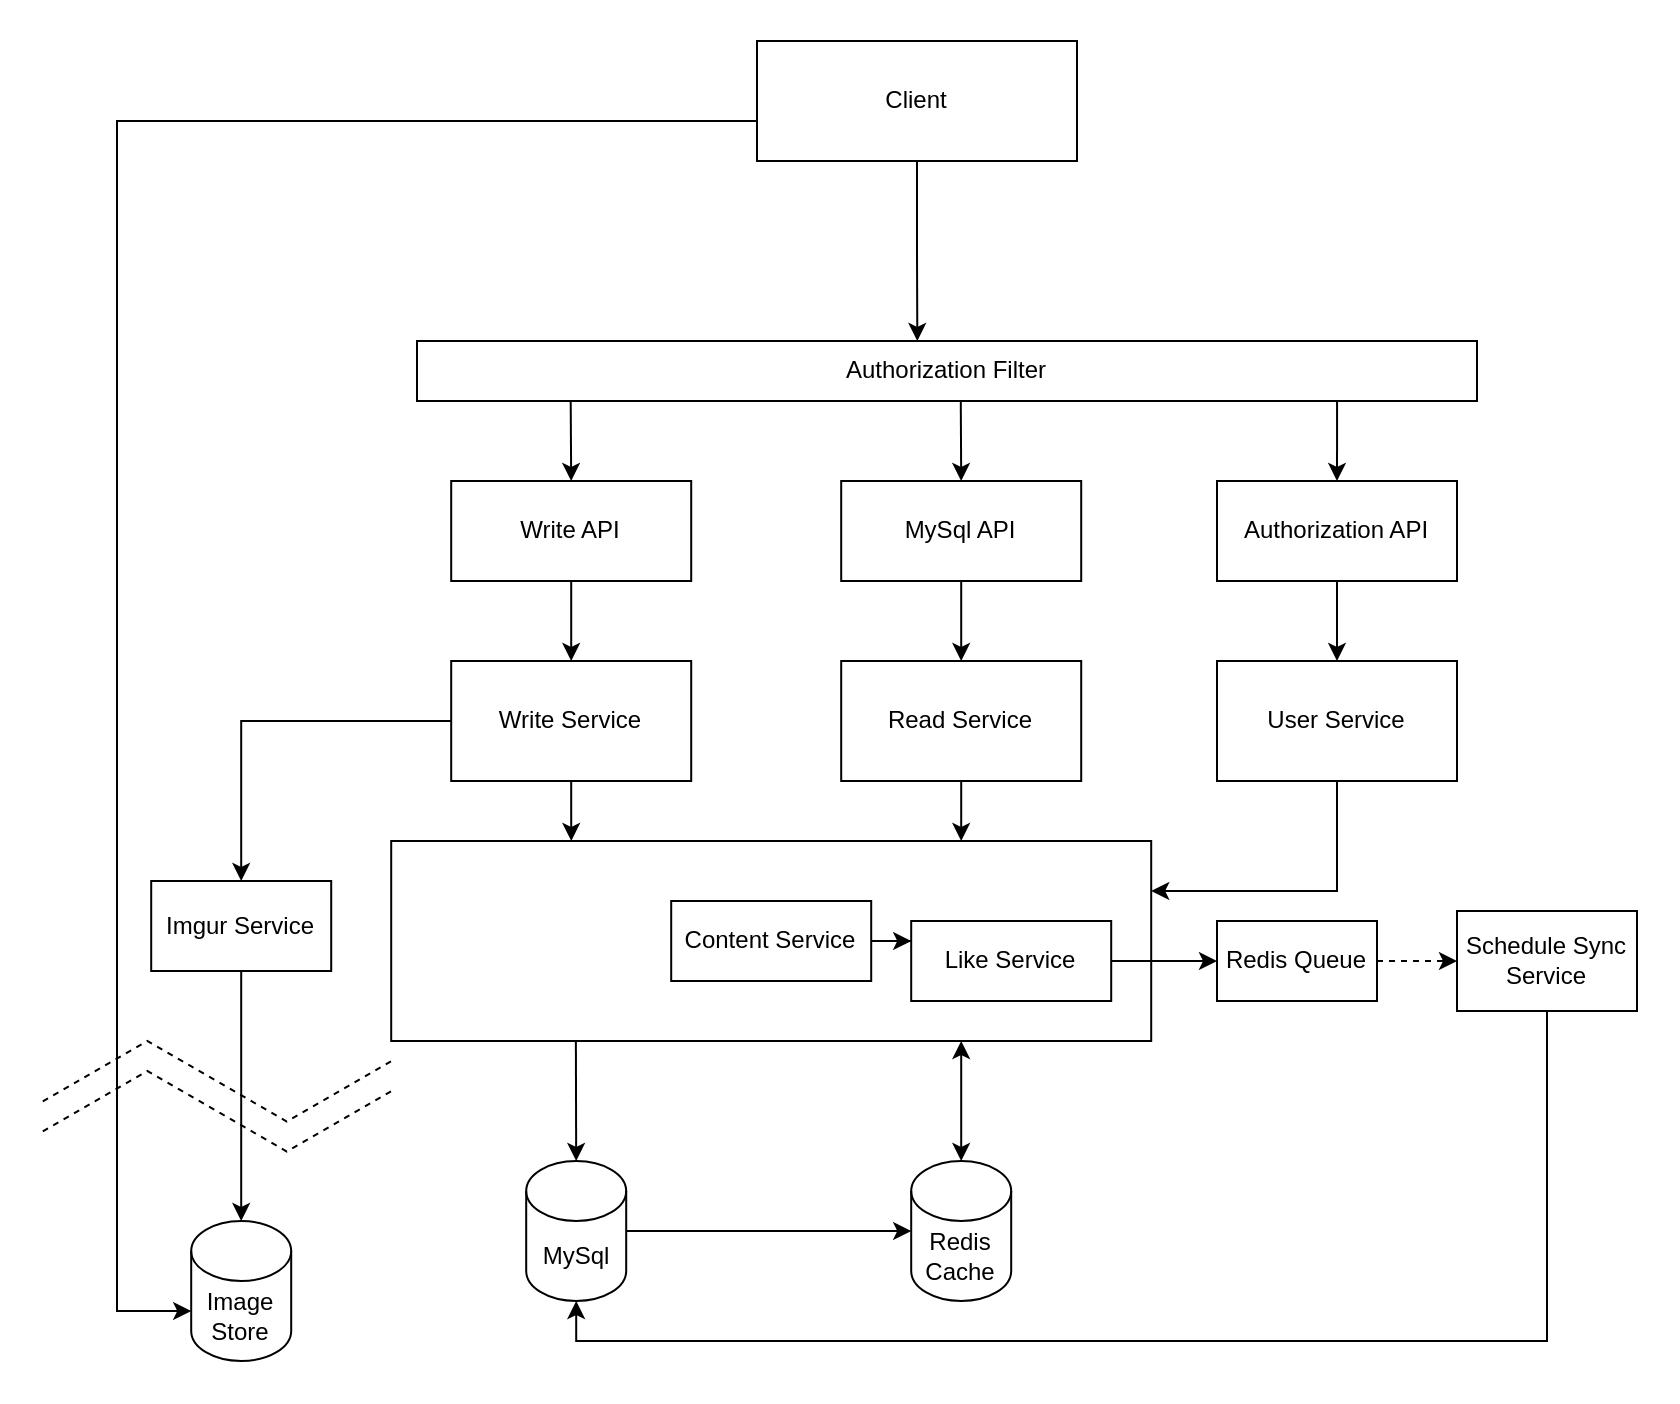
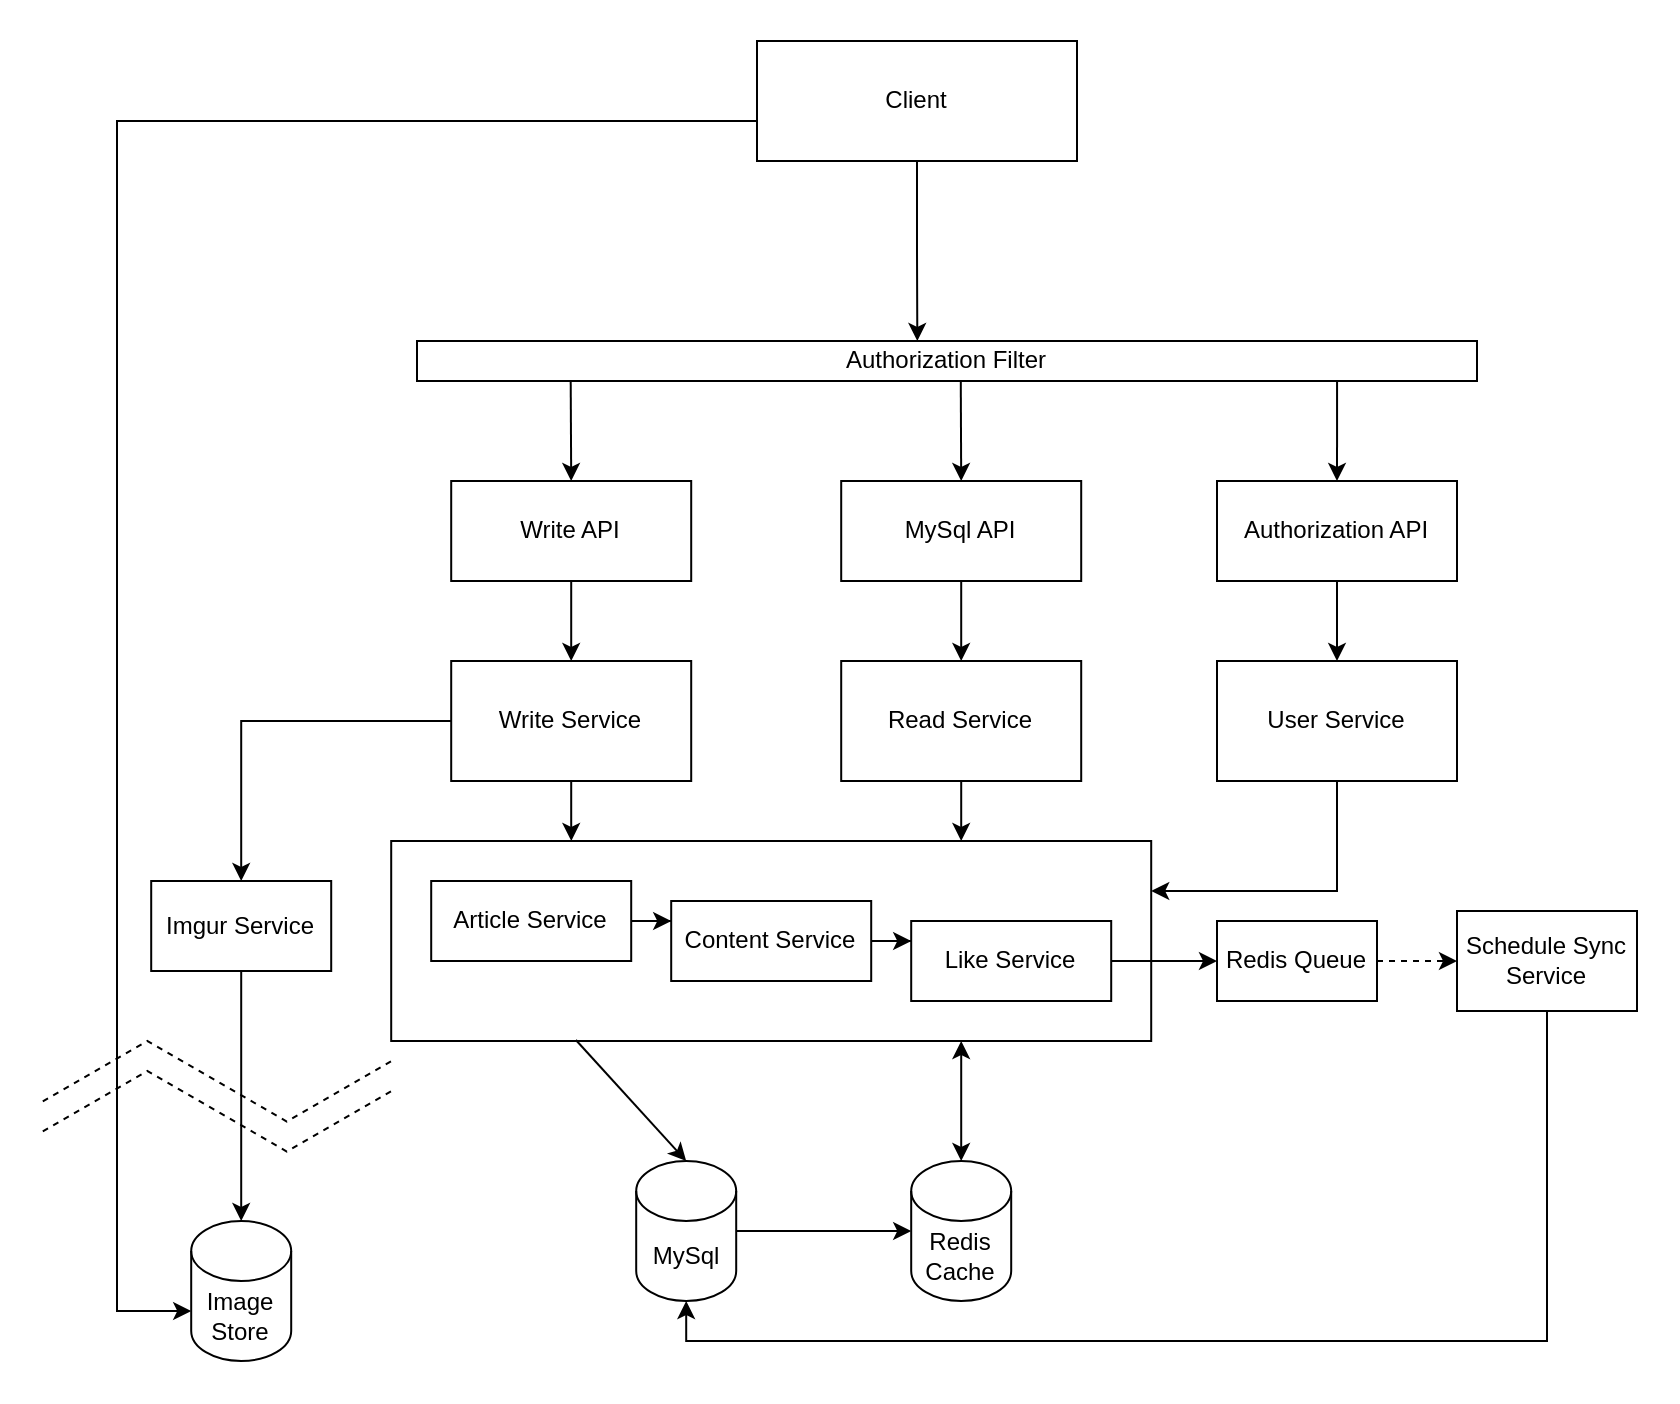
node "Authorization Filter": size 1060x60 -> 1060x40
node "Article Service": added
edge "Article Service" -> "Content Service": added
node "MySql": moved (576, 1231) -> (686, 1231)
